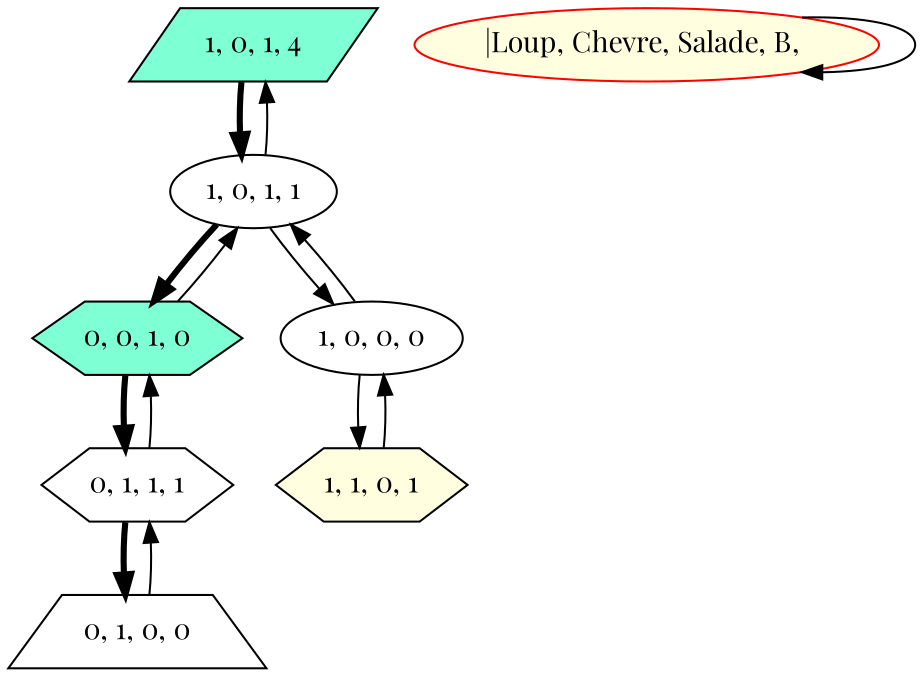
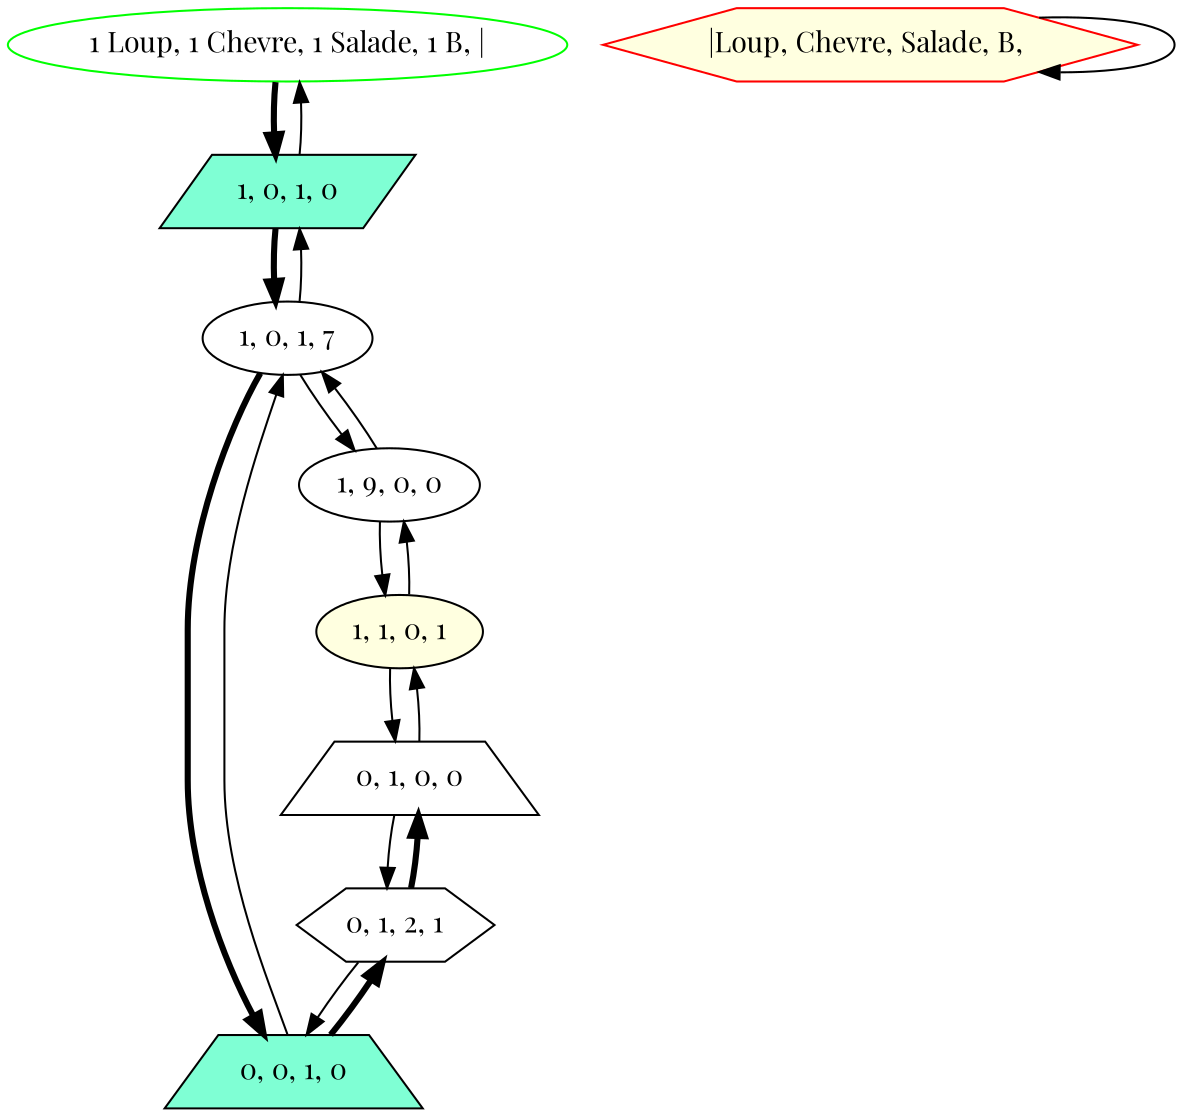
node "1, 0, 1, 4": label "1, 0, 1, 4" -> "1, 0, 1, 0"
node "1 Loup, 1 Chevre, 1 Salade, 1 B, |": added
node "|Loup, Chevre, Salade, B,": shape ellipse -> hexagon
node "1, 0, 1, 1": label "1, 0, 1, 1" -> "1, 0, 1, 7"
node "0, 0, 1, 0": shape hexagon -> trapezium
node "1, 0, 0, 0": label "1, 0, 0, 0" -> "1, 9, 0, 0"
node "0, 1, 1, 1": label "0, 1, 1, 1" -> "0, 1, 2, 1"
node "1, 1, 0, 1": shape hexagon -> ellipse
edge "1, 1, 0, 1" -> "0, 1, 0, 0": added
edge "0, 1, 0, 0" -> "1, 1, 0, 1": added
